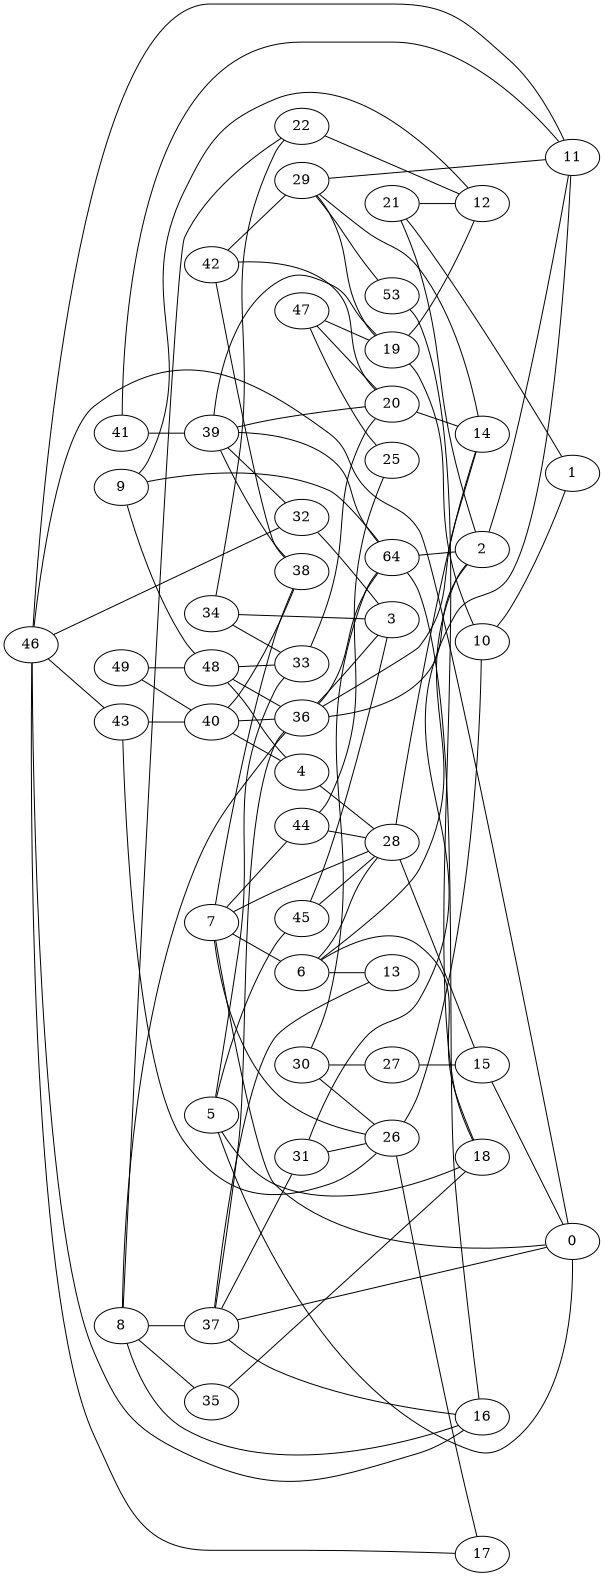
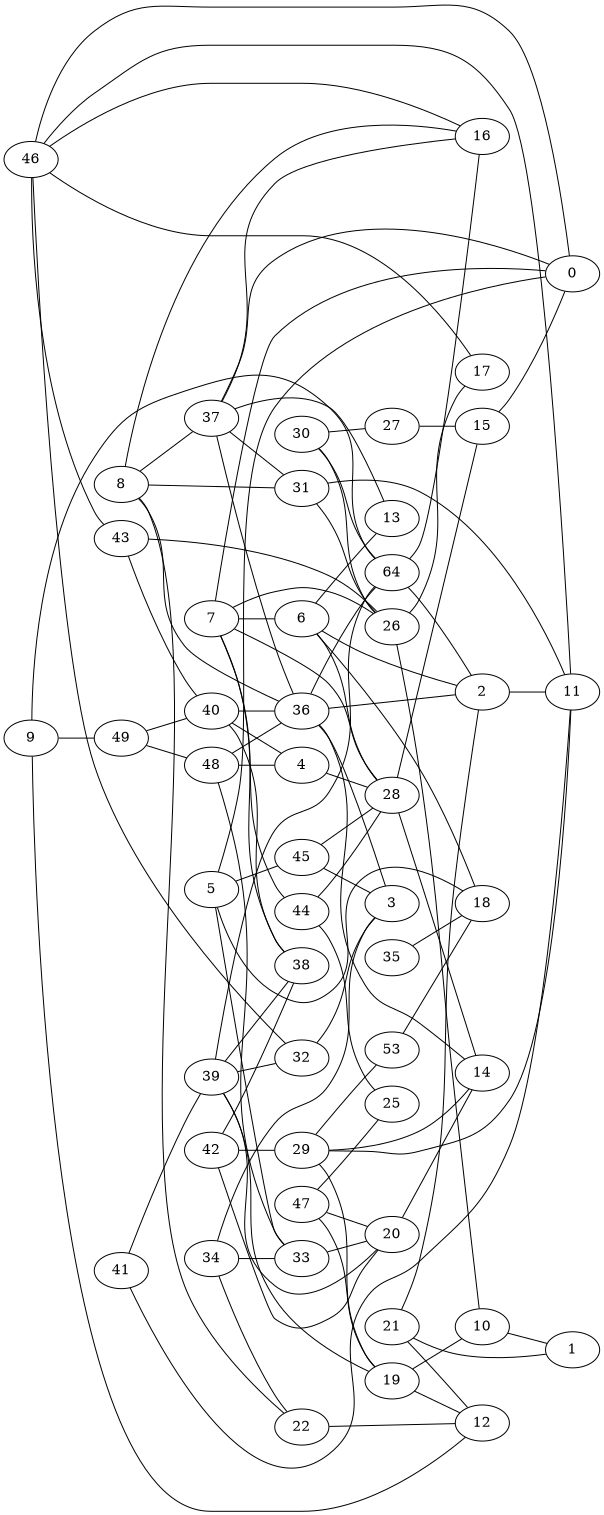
edge "9" -- "48": now "9" -- "49"
edge "8" -- "35": now "8" -- "31"
